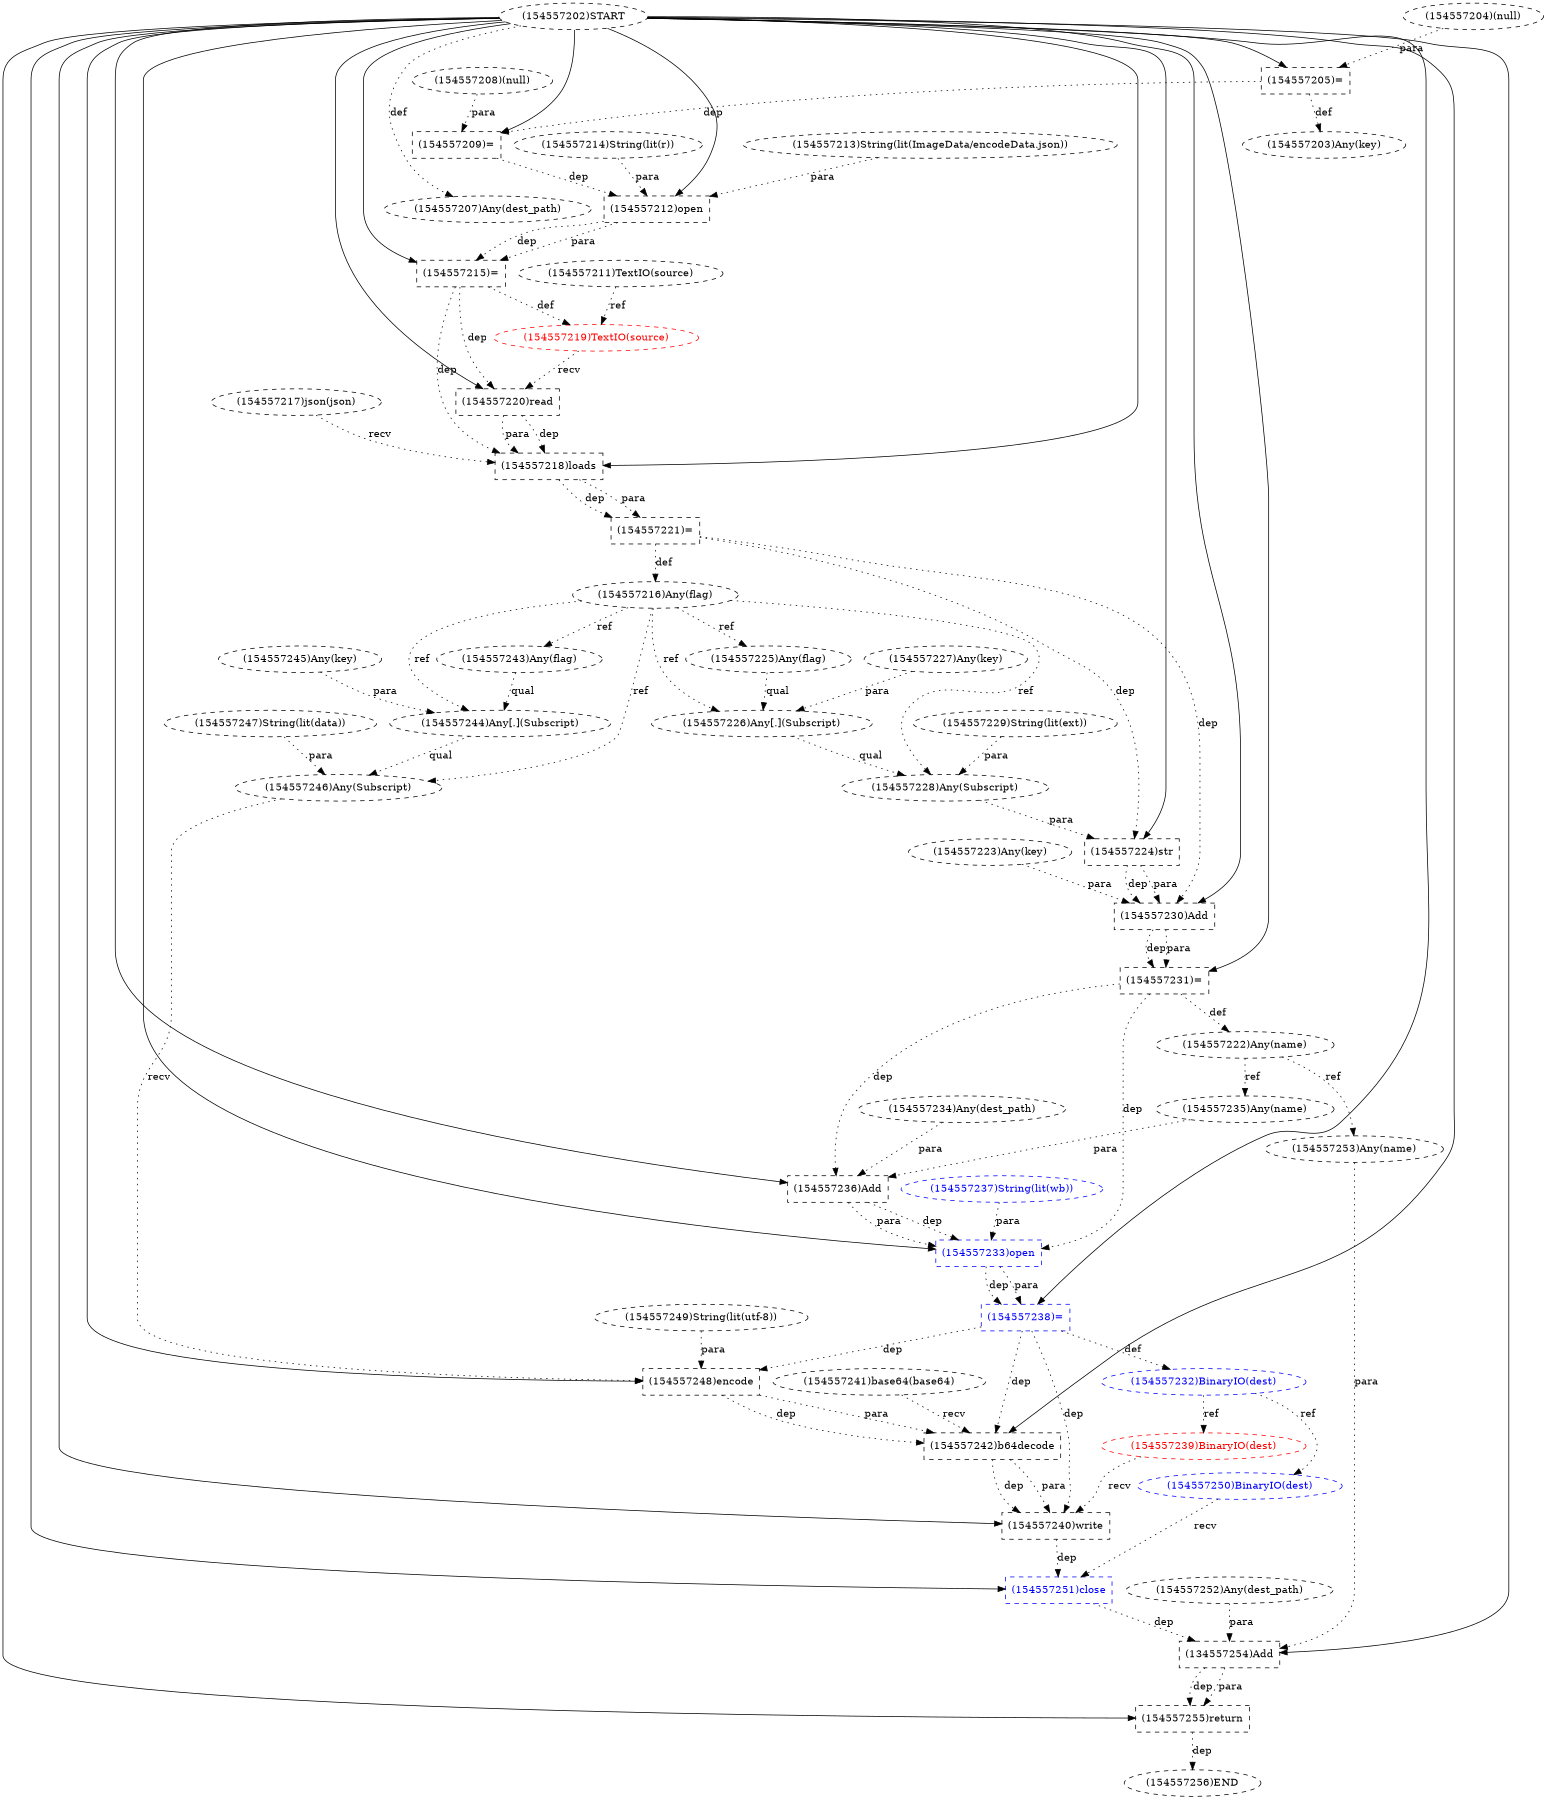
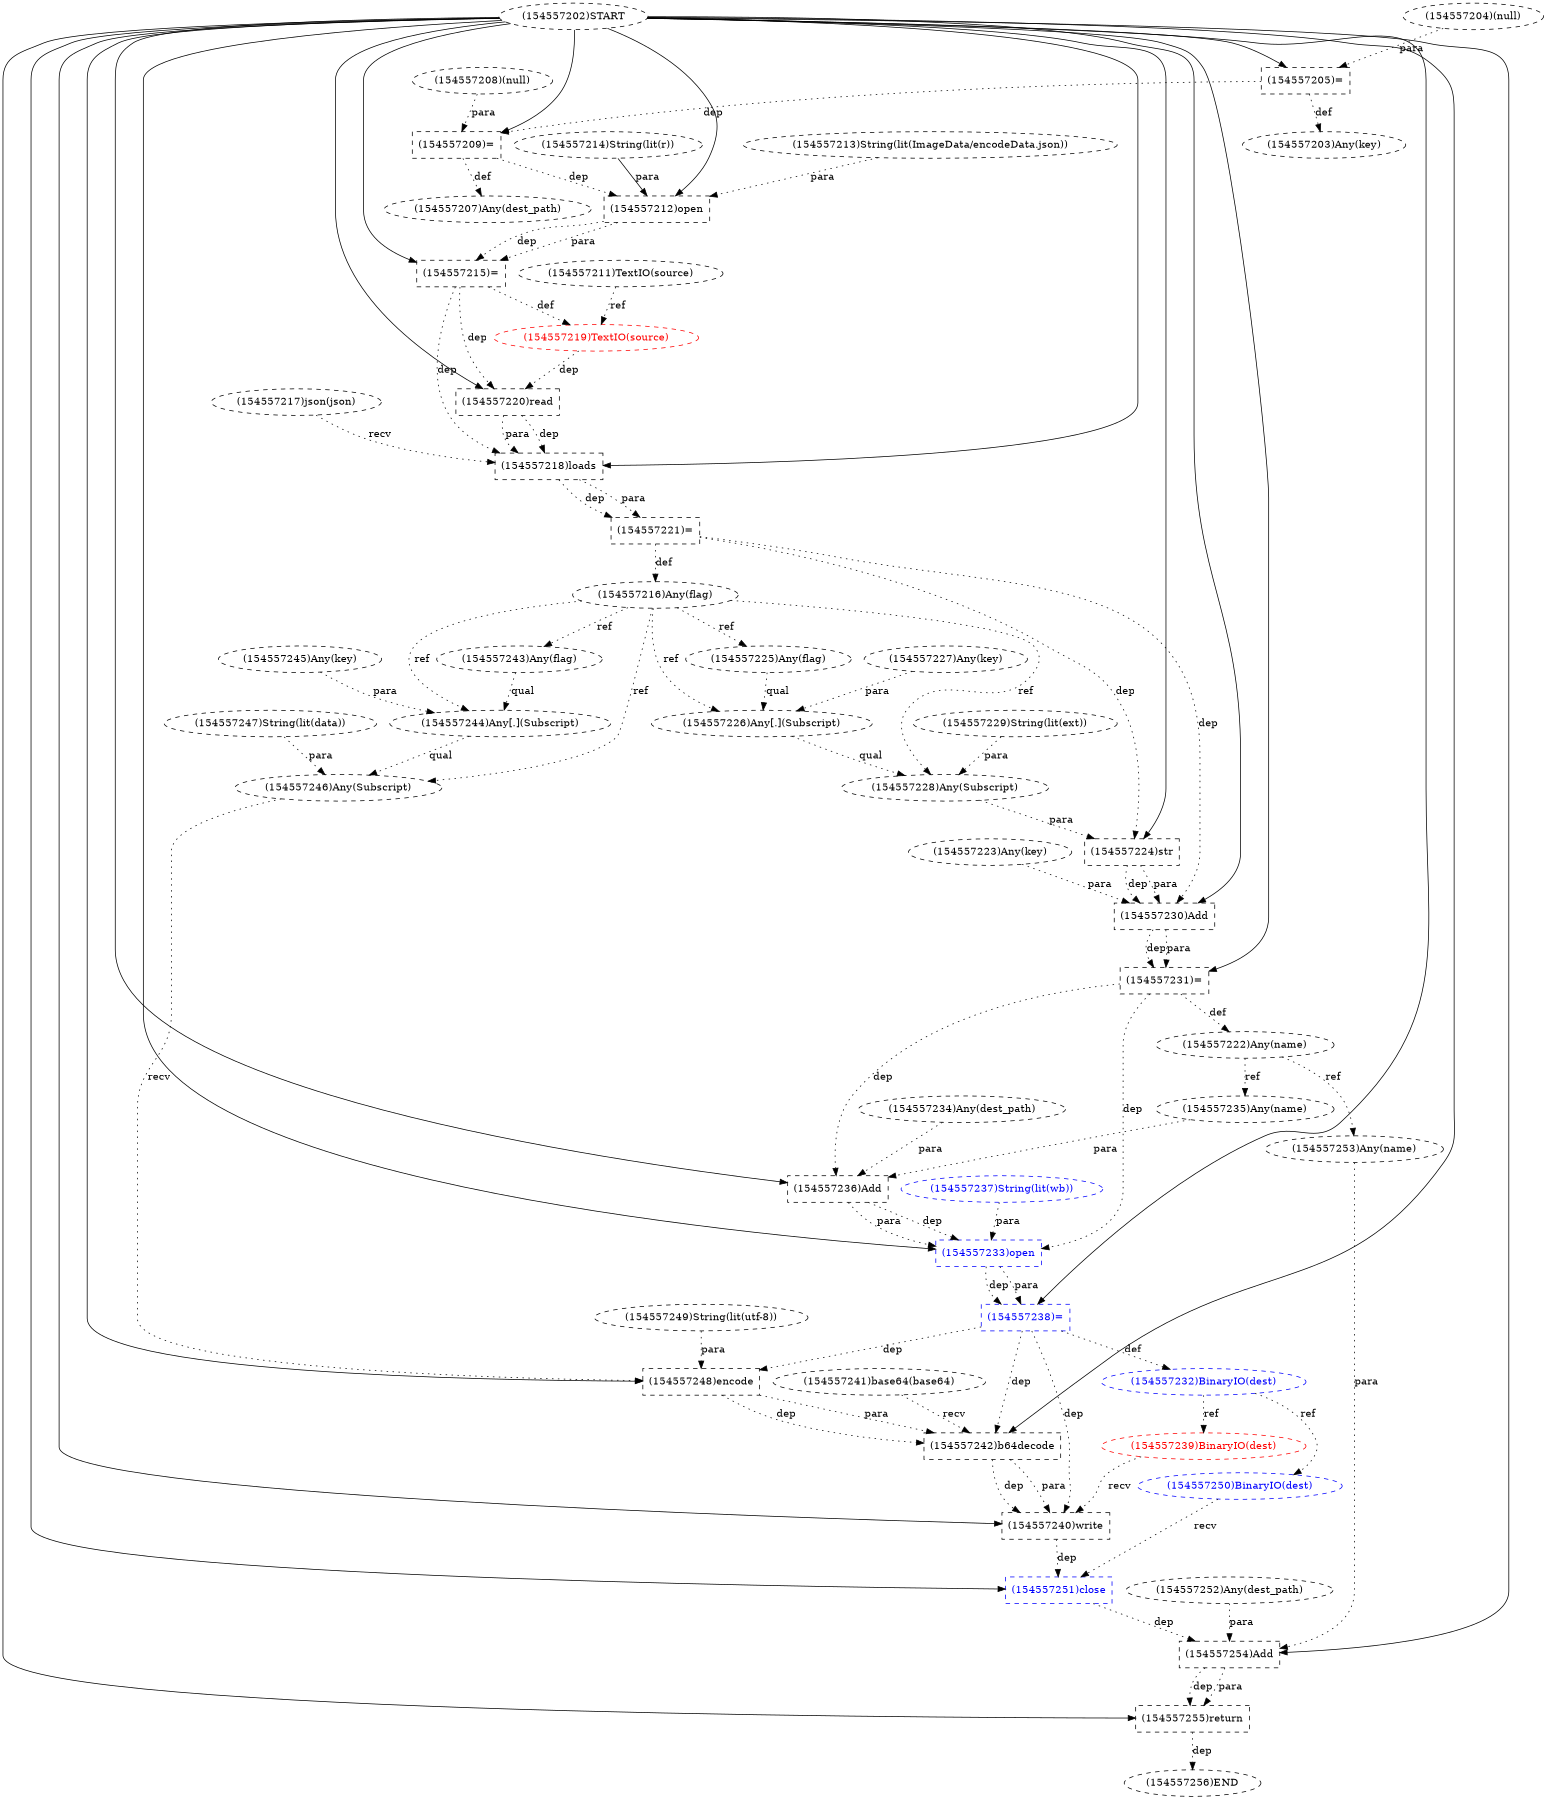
edge "(154557202)START" -> "(154557207)Any(dest_path)": now "(154557209)=" -> "(154557207)Any(dest_path)"
edge "(154557214)String(lit(r))" -> "(154557212)open": style dotted -> solid
edge "(154557219)TextIO(source)" -> "(154557220)read": label "recv" -> "dep"
node "(134557254)Add": label "(134557254)Add" -> "(154557254)Add"
